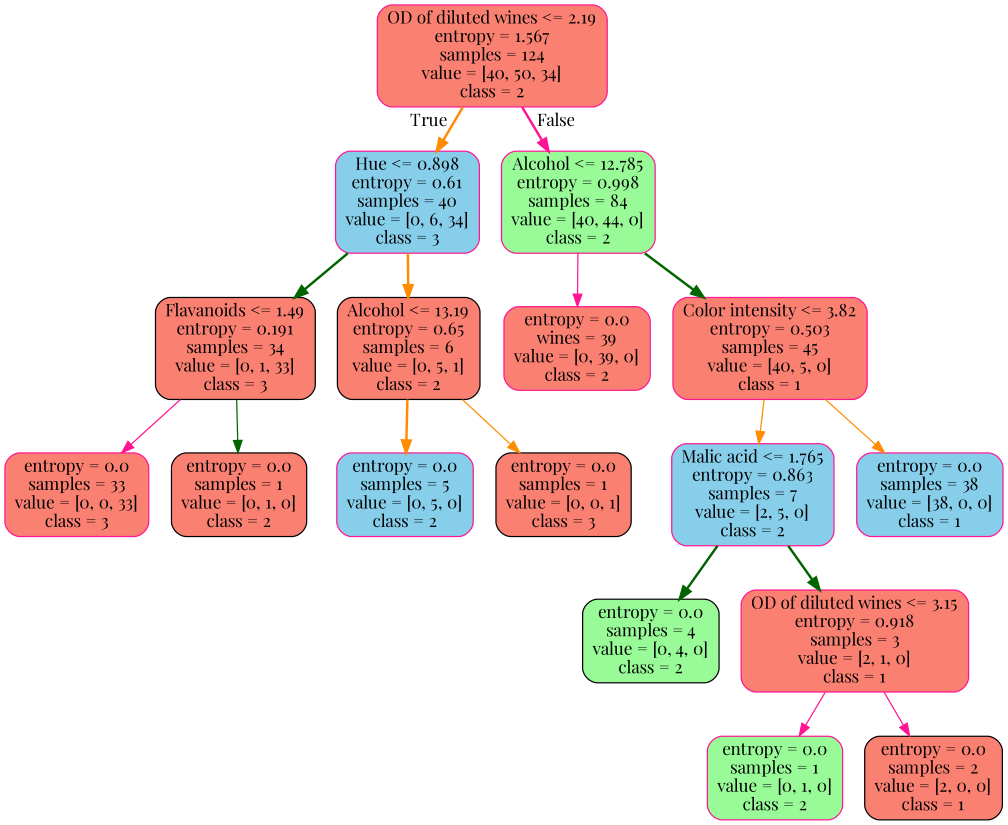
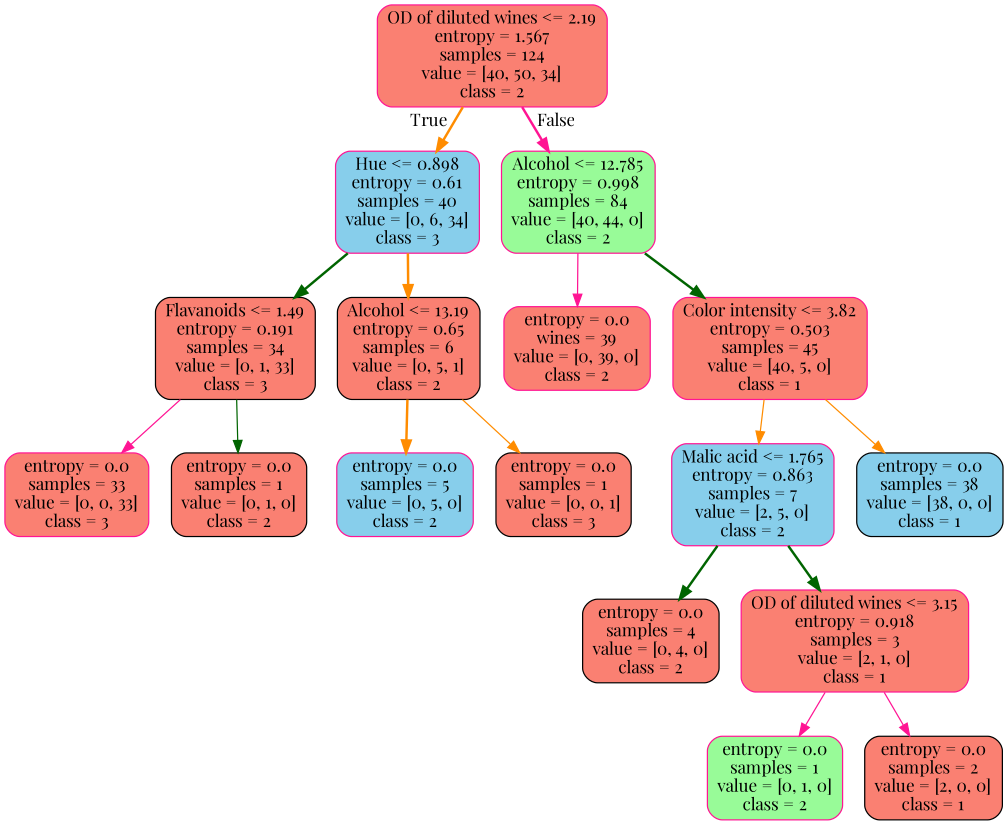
node "entropy = 0.0 samples = 38 value = [38, 0, 0] class = 1": color deeppink -> black
node "entropy = 0.0 samples = 4 value = [0, 4, 0] class = 2": fillcolor palegreen -> salmon
